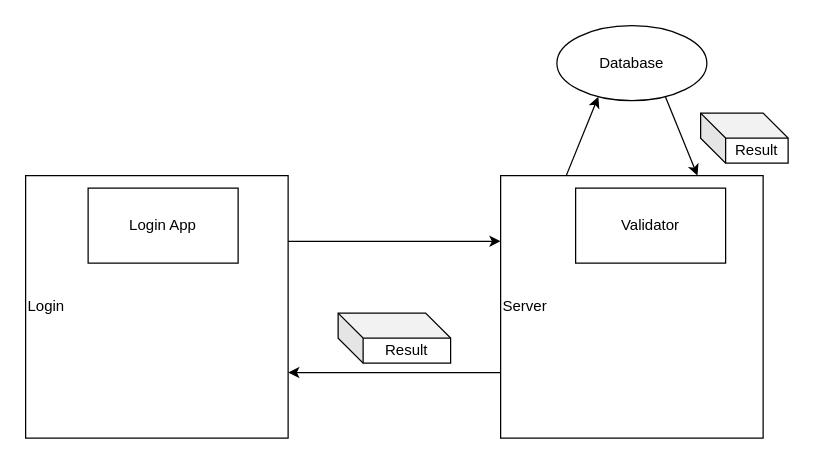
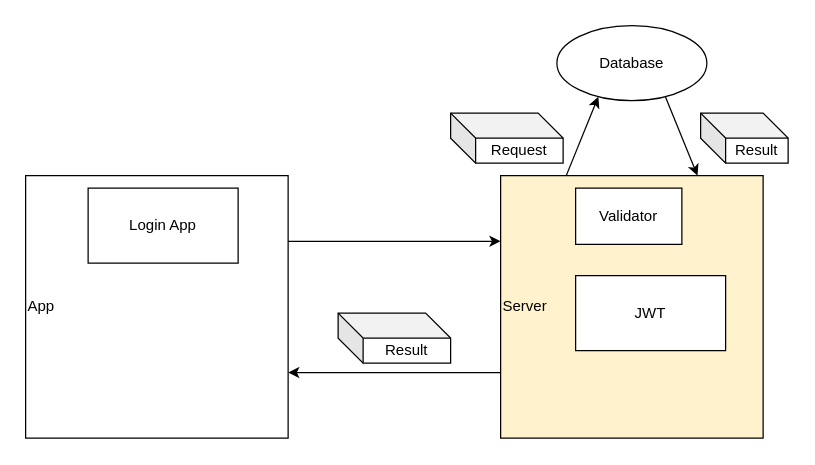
node "Request": added
node "Validator": size 150x75 -> 106x56
node "Login": label "Login" -> "App"
node "Server": fillcolor #ffffff -> #fff2cc
node "JWT": added
